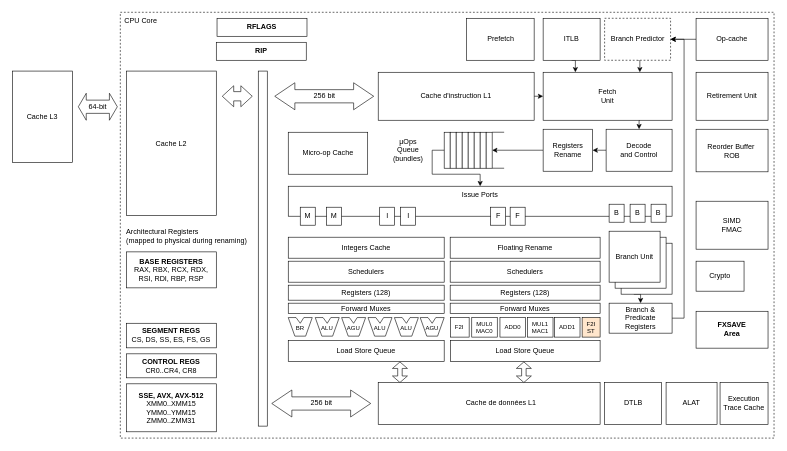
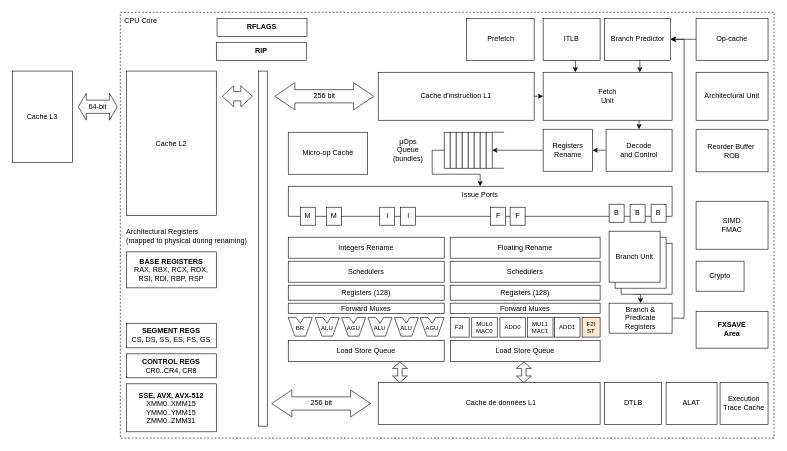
node "Branch Predictor": style dashed -> solid
node "Retirement Unit": label "Retirement Unit" -> "Architectural Unit"
node "Integers Cache": label "Integers Cache" -> "Integers Rename"
